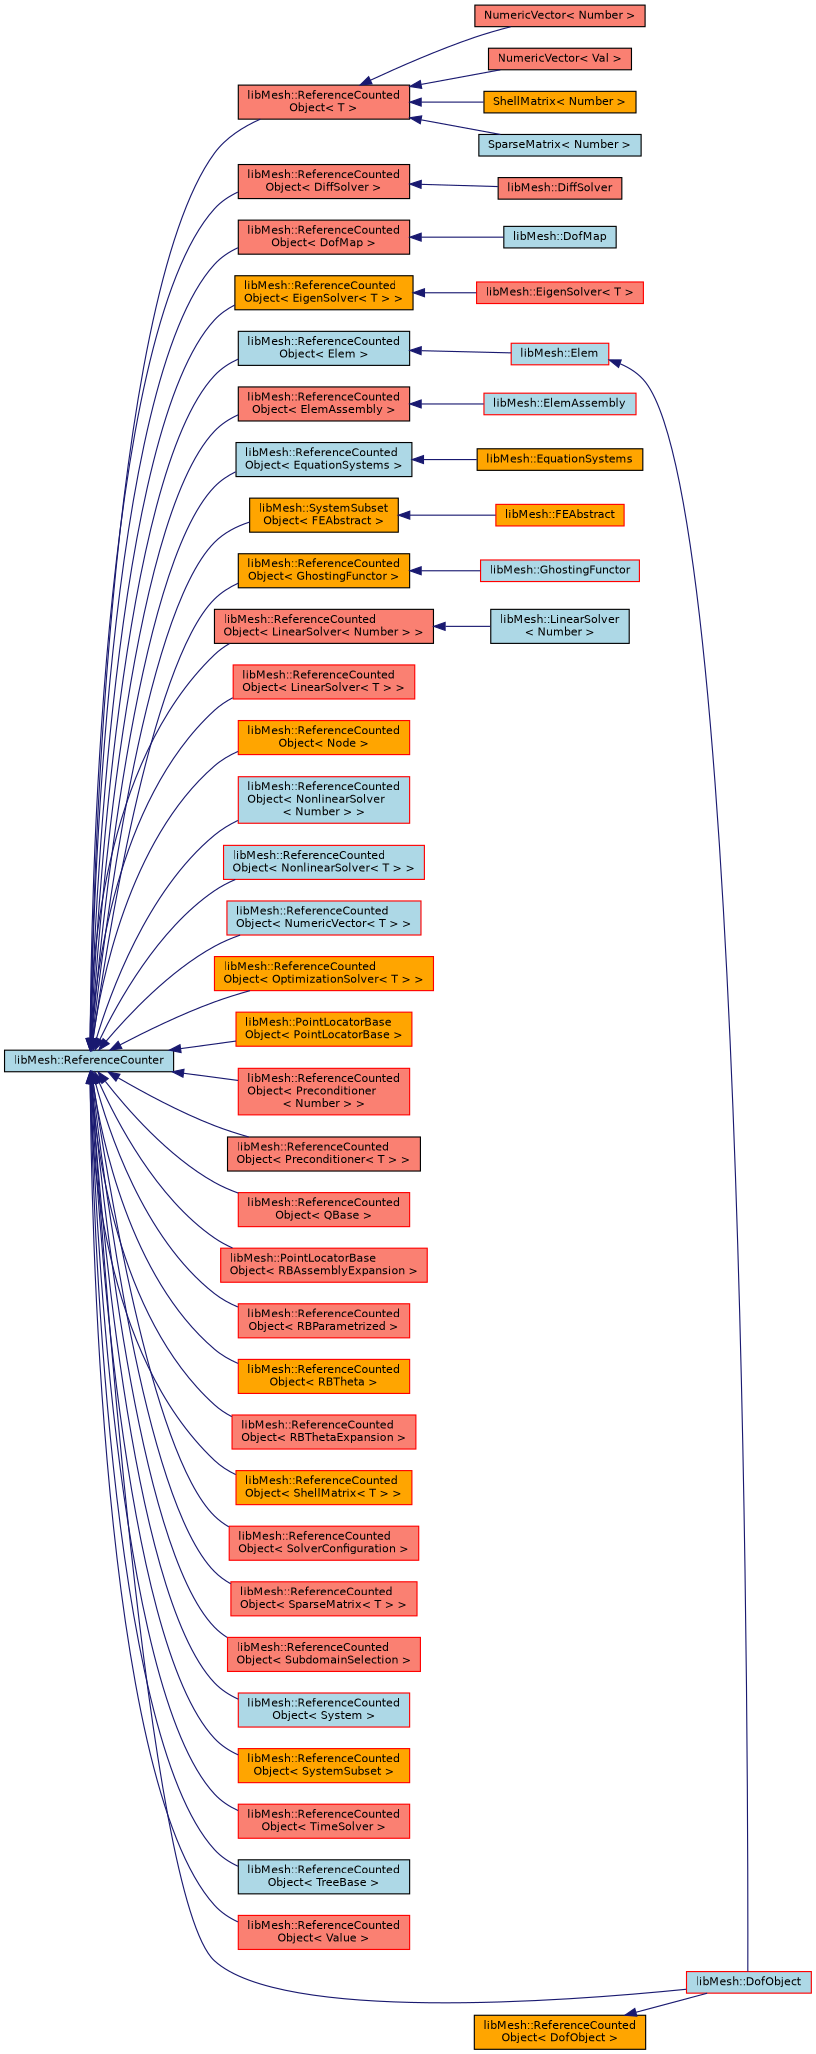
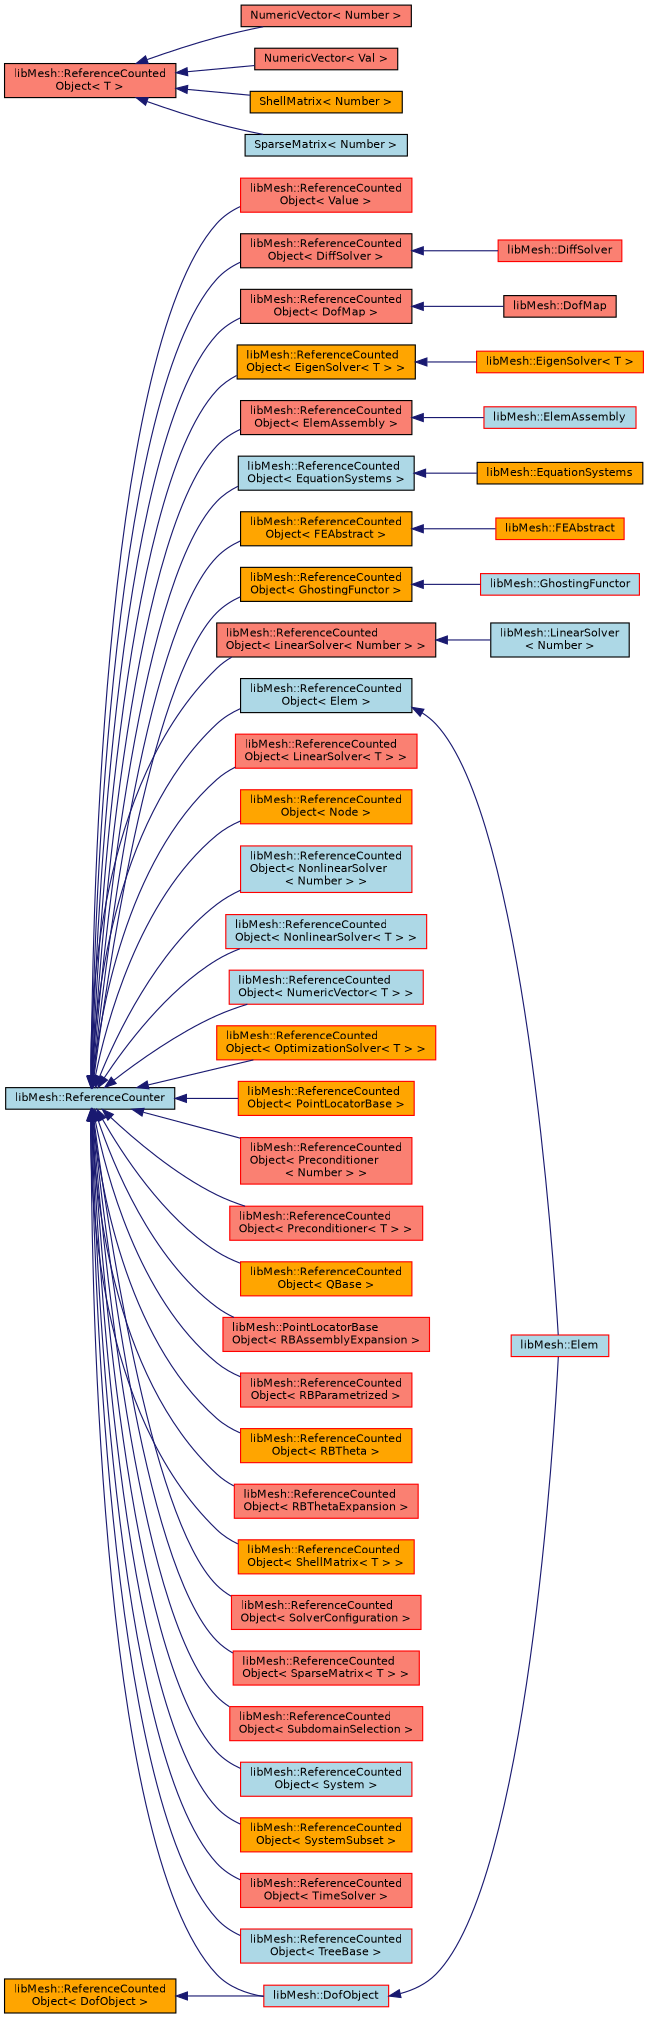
node "libMesh::DiffSolver": color black -> red
node "libMesh::DofMap": fillcolor lightblue -> salmon
node "libMesh::EigenSolver< T >": fillcolor salmon -> orange
edge "libMesh::ReferenceCounted Object< T >" -> "libMesh::ReferenceCounter": removed
node "libMesh::SystemSubset Object< FEAbstract >": label "libMesh::SystemSubset Object< FEAbstract >" -> "libMesh::ReferenceCounted Object< FEAbstract >"
node "libMesh::PointLocatorBase Object< PointLocatorBase >": label "libMesh::PointLocatorBase Object< PointLocatorBase >" -> "libMesh::ReferenceCounted Object< PointLocatorBase >"
node "libMesh::ReferenceCounted Object< Preconditioner< T > >": color black -> red
edge "libMesh::DofObject" -> "libMesh::Elem": reversed
node "libMesh::ReferenceCounted Object< QBase >": fillcolor salmon -> orange
node "libMesh::ReferenceCounted Object< TreeBase >": color black -> red
